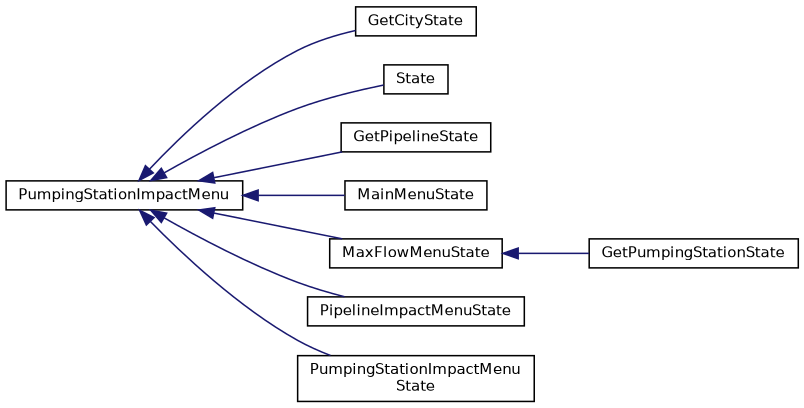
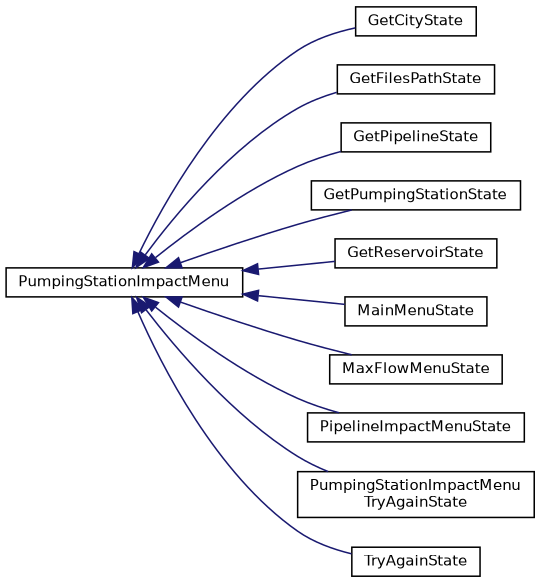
node "State": label "State" -> "GetFilesPathState"
node "GetReservoirState": added
edge "GetPumpingStationState" -> "MaxFlowMenuState": now "GetPumpingStationState" -> "PumpingStationImpactMenu"
node "PumpingStationImpactMenu State": label "PumpingStationImpactMenu State" -> "PumpingStationImpactMenu TryAgainState"
node "TryAgainState": added
